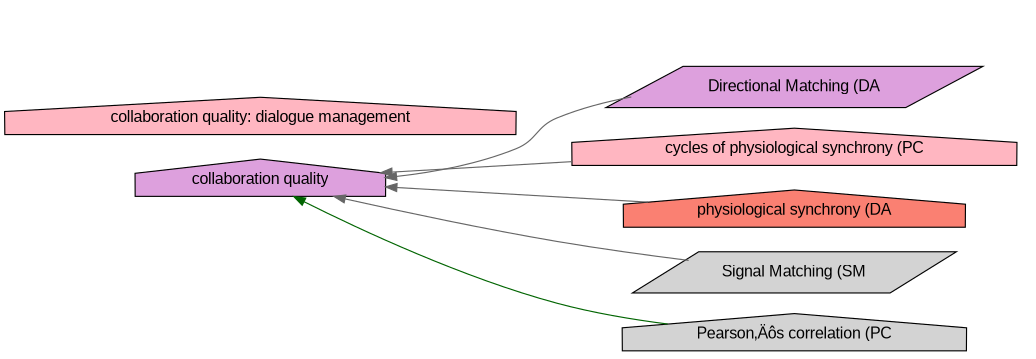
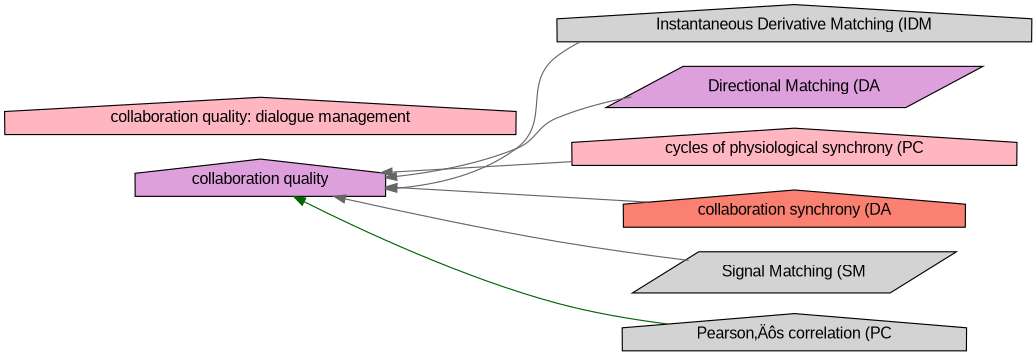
node "Instantaneous Derivative Matching (IDM": added
node "physiological synchrony (DA": label "physiological synchrony (DA" -> "collaboration synchrony (DA"
